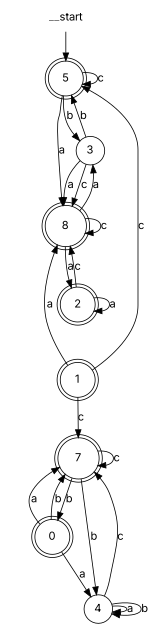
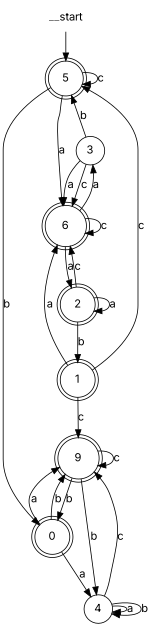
edge "5" -> "3": now "5" -> "0"
node "8": label "8" -> "6"
edge "2" -> "1": added, label "b"
node "7": label "7" -> "9"
